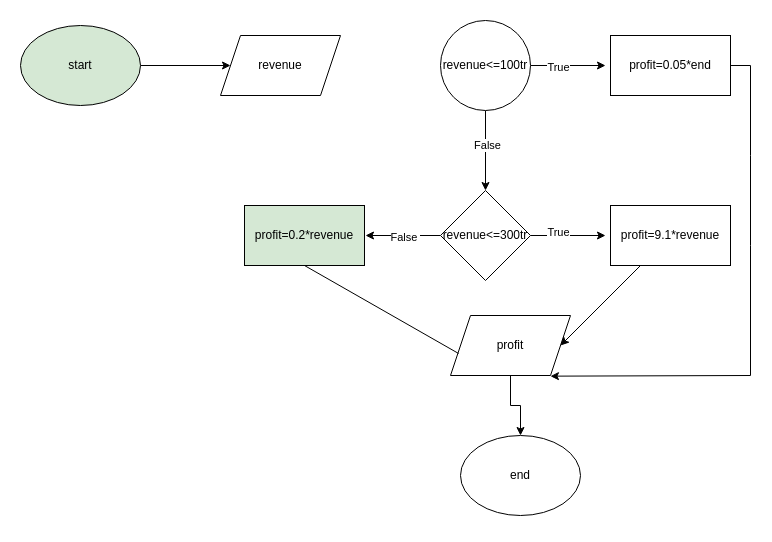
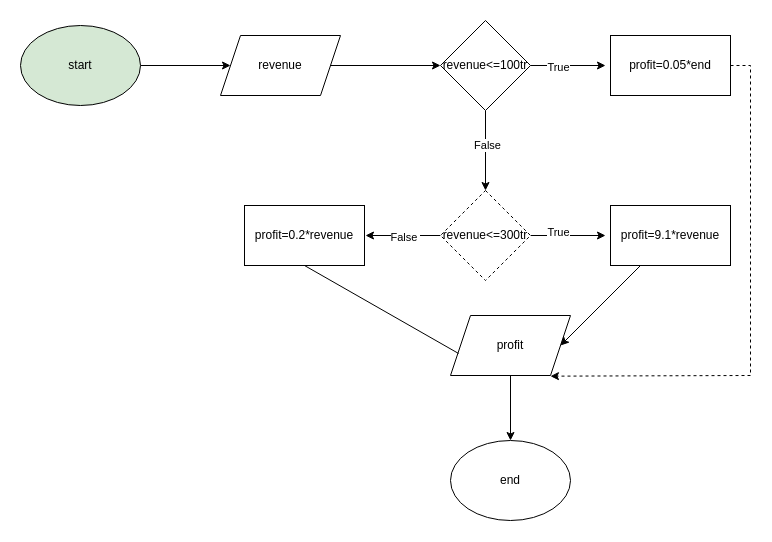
edge "revenue" -> "revenue<=100tr": added
node "revenue<=100tr": shape ellipse -> diamond
node "profit=0.2*revenue": fillcolor #d5e8d4 -> #ffffff
node "revenue<=300tr": style solid -> dashed
edge "profit=0.05*end" -> "profit": style solid -> dashed
node "end": moved (521, 476) -> (511, 481)
